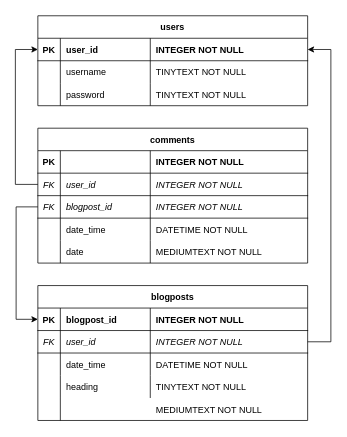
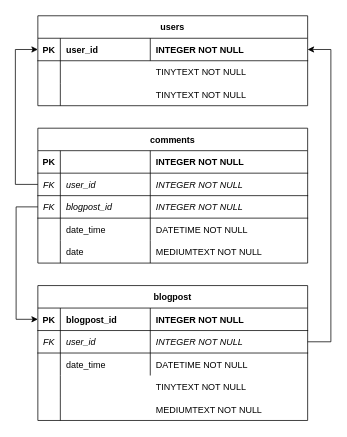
node "username": removed
node "password": removed
node "blogposts": label "blogposts" -> "blogpost"
node "heading": removed
